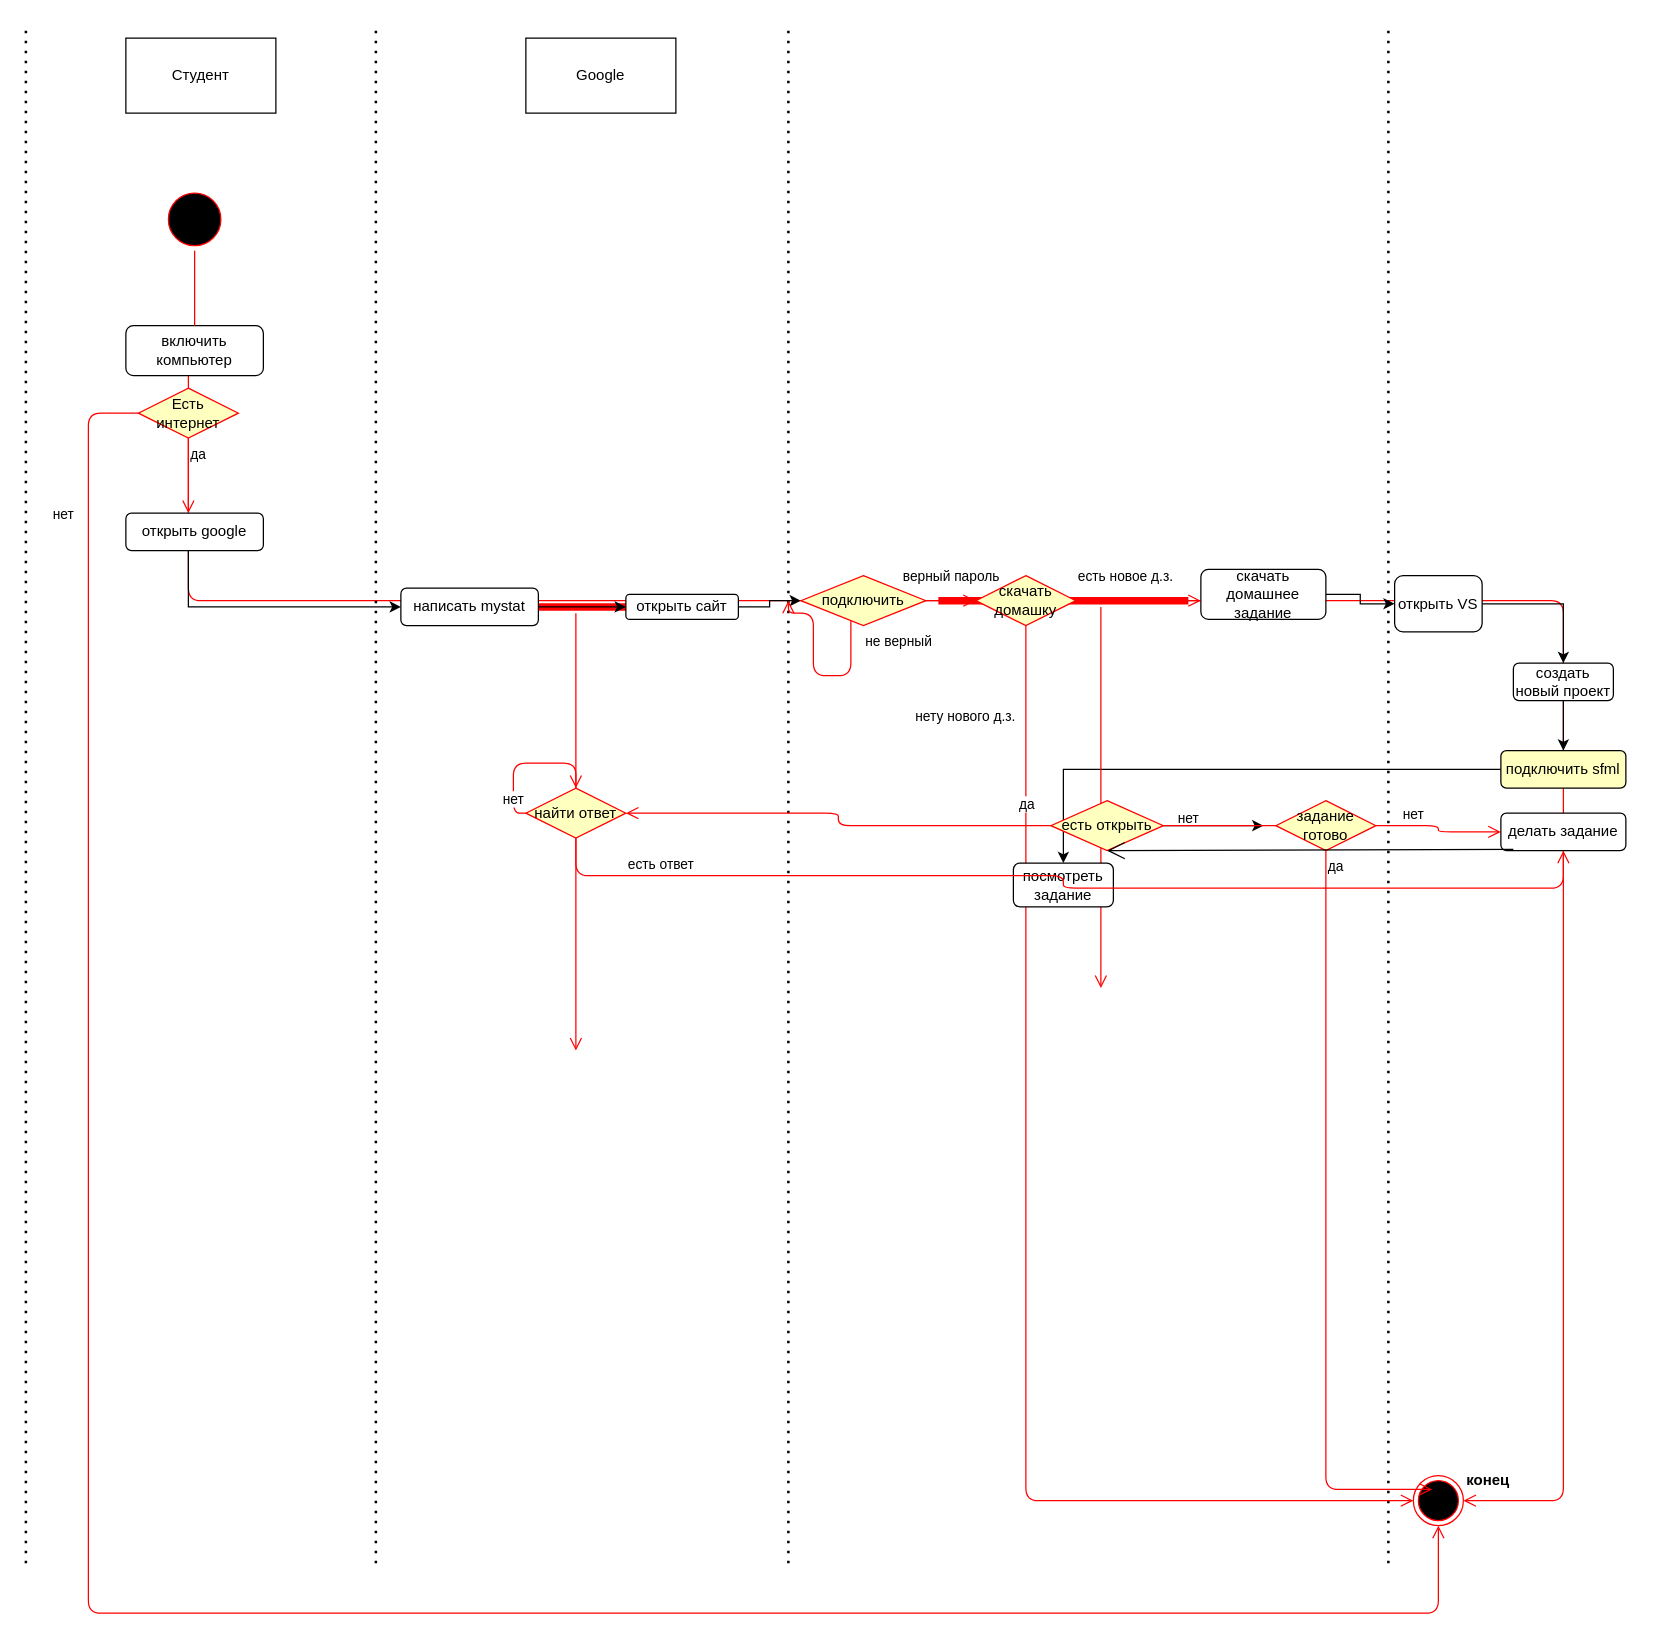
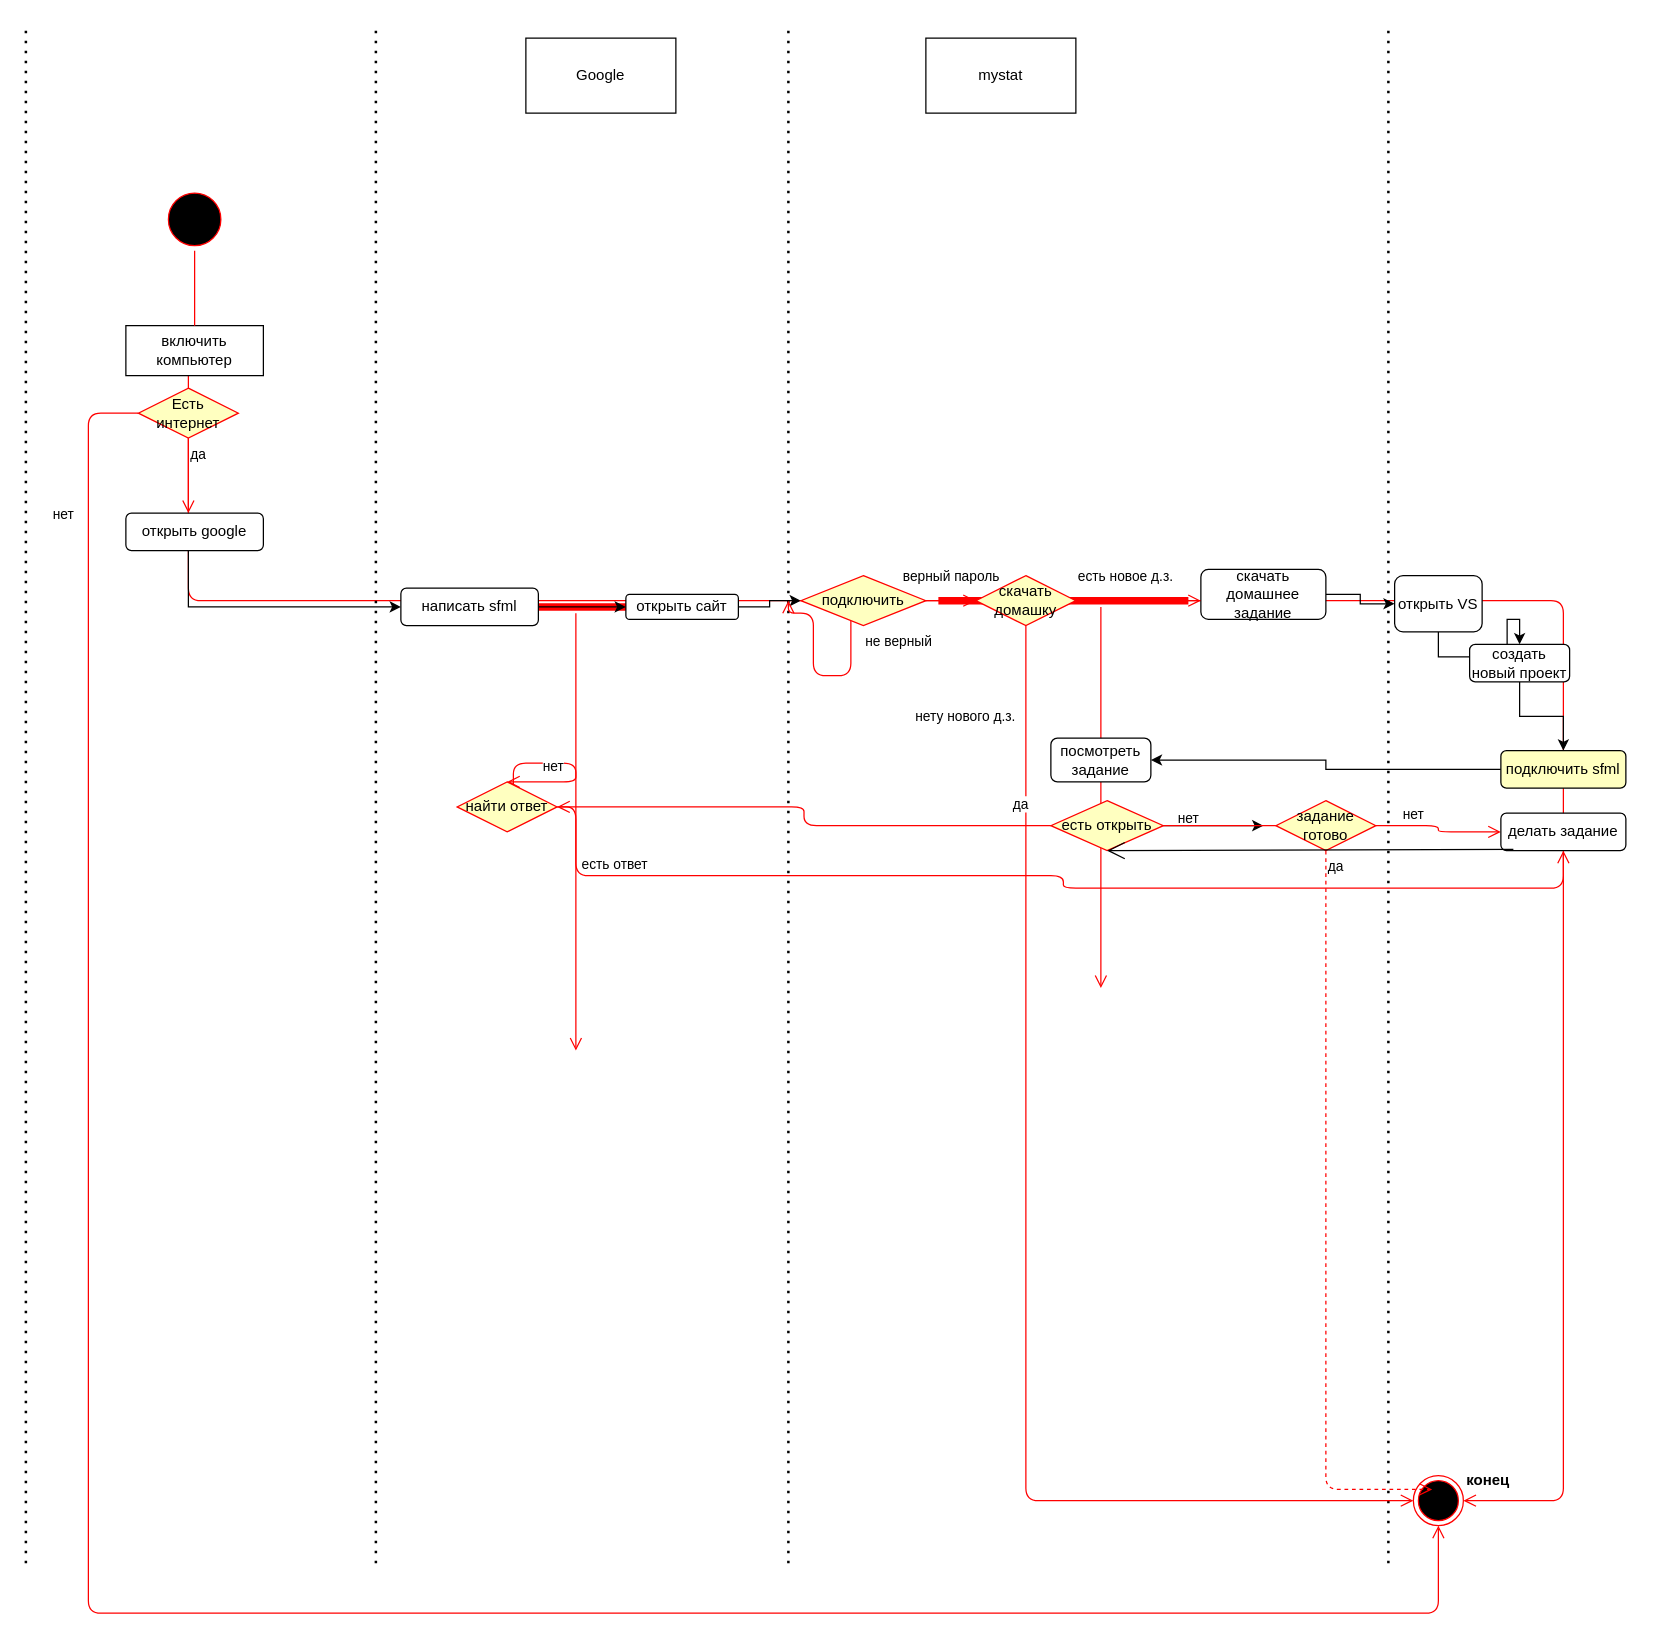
node "Студент": removed
node "mystat": added
node "включить компьютер": shape rounded rectangle -> rectangle
node "написать mystat": label "написать mystat" -> "написать sfml"
node "создать новый проект": moved (1563, 682) -> (1519, 663)
node "найти ответ": moved (576, 813) -> (507, 807)
node "посмотреть задание": moved (1063, 885) -> (1101, 760)
edge "задание готово" -> "конец": style solid -> dashed
